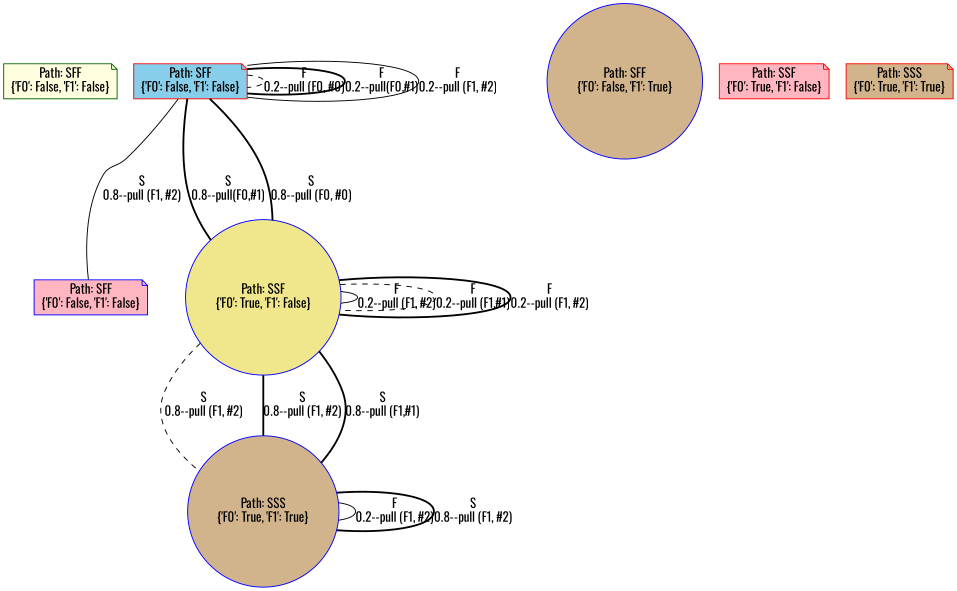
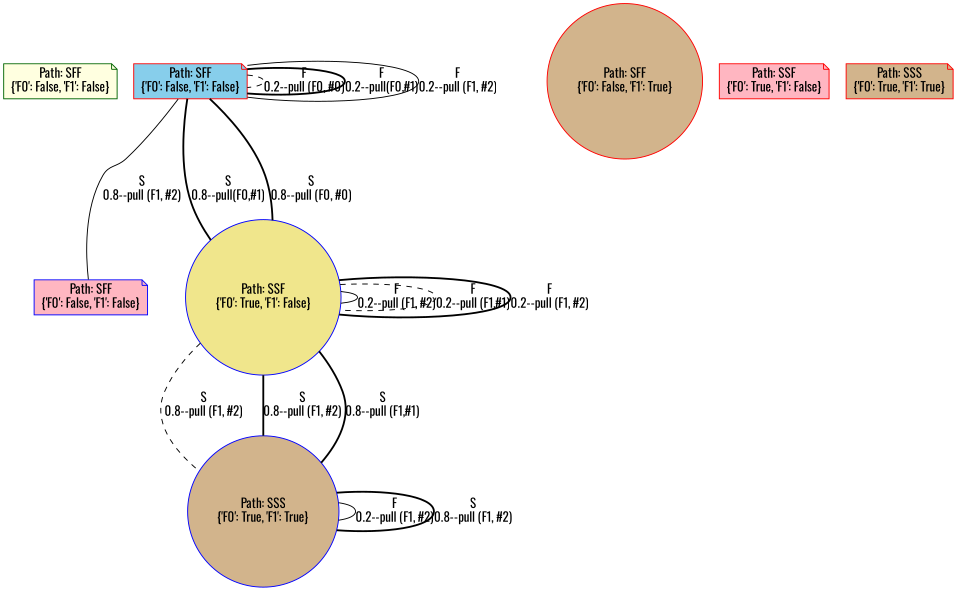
node "Path: SFF {'F0': False, 'F1': True}": color blue -> red
